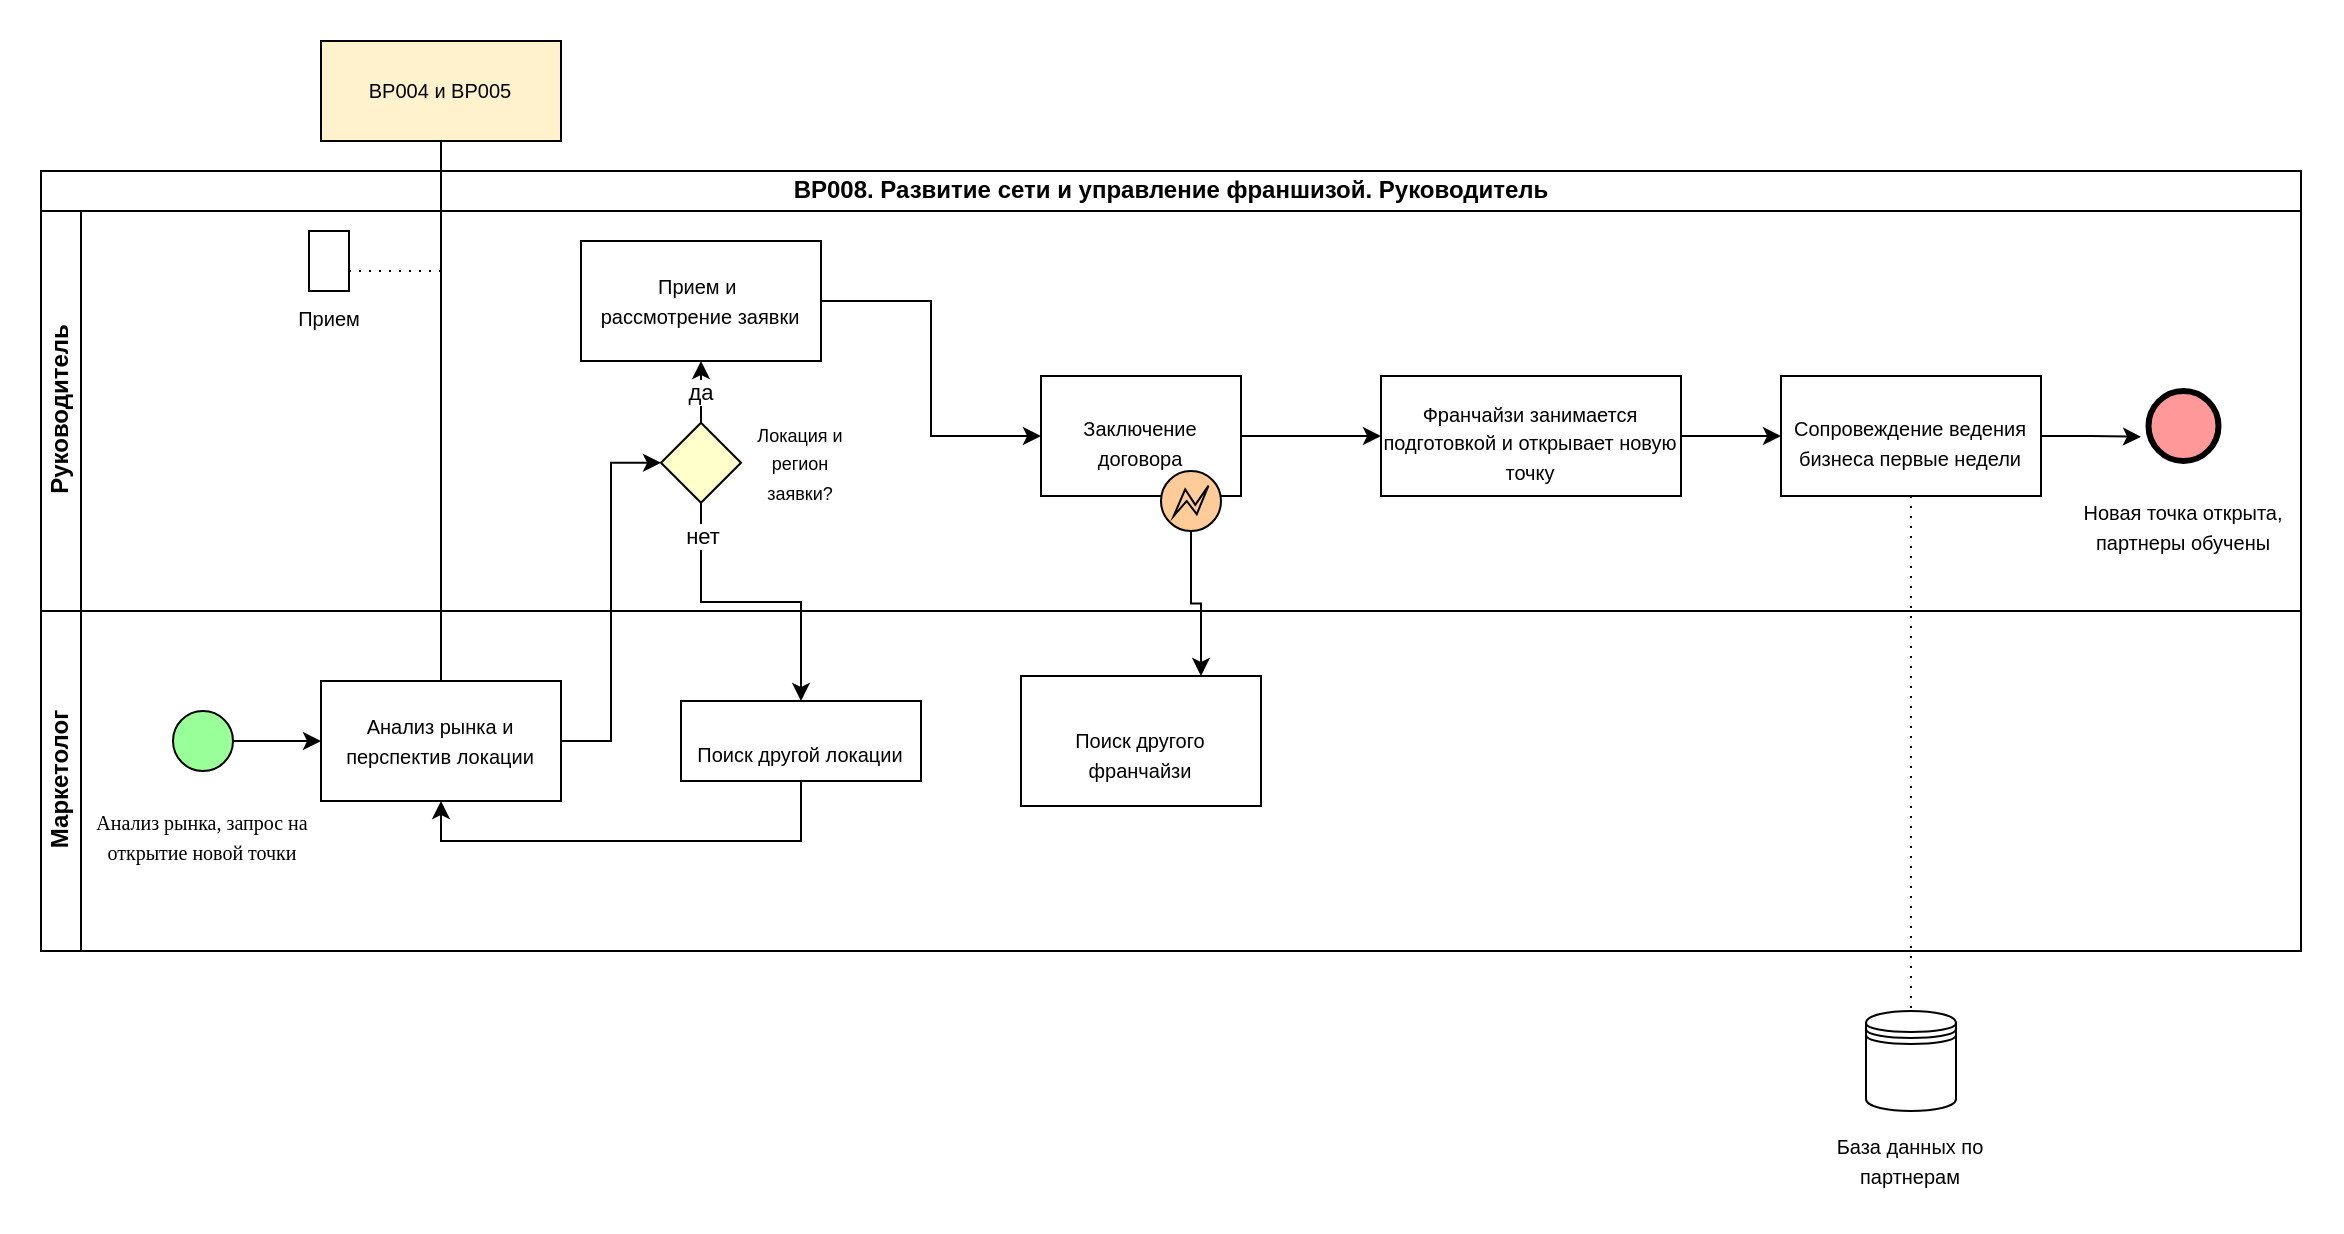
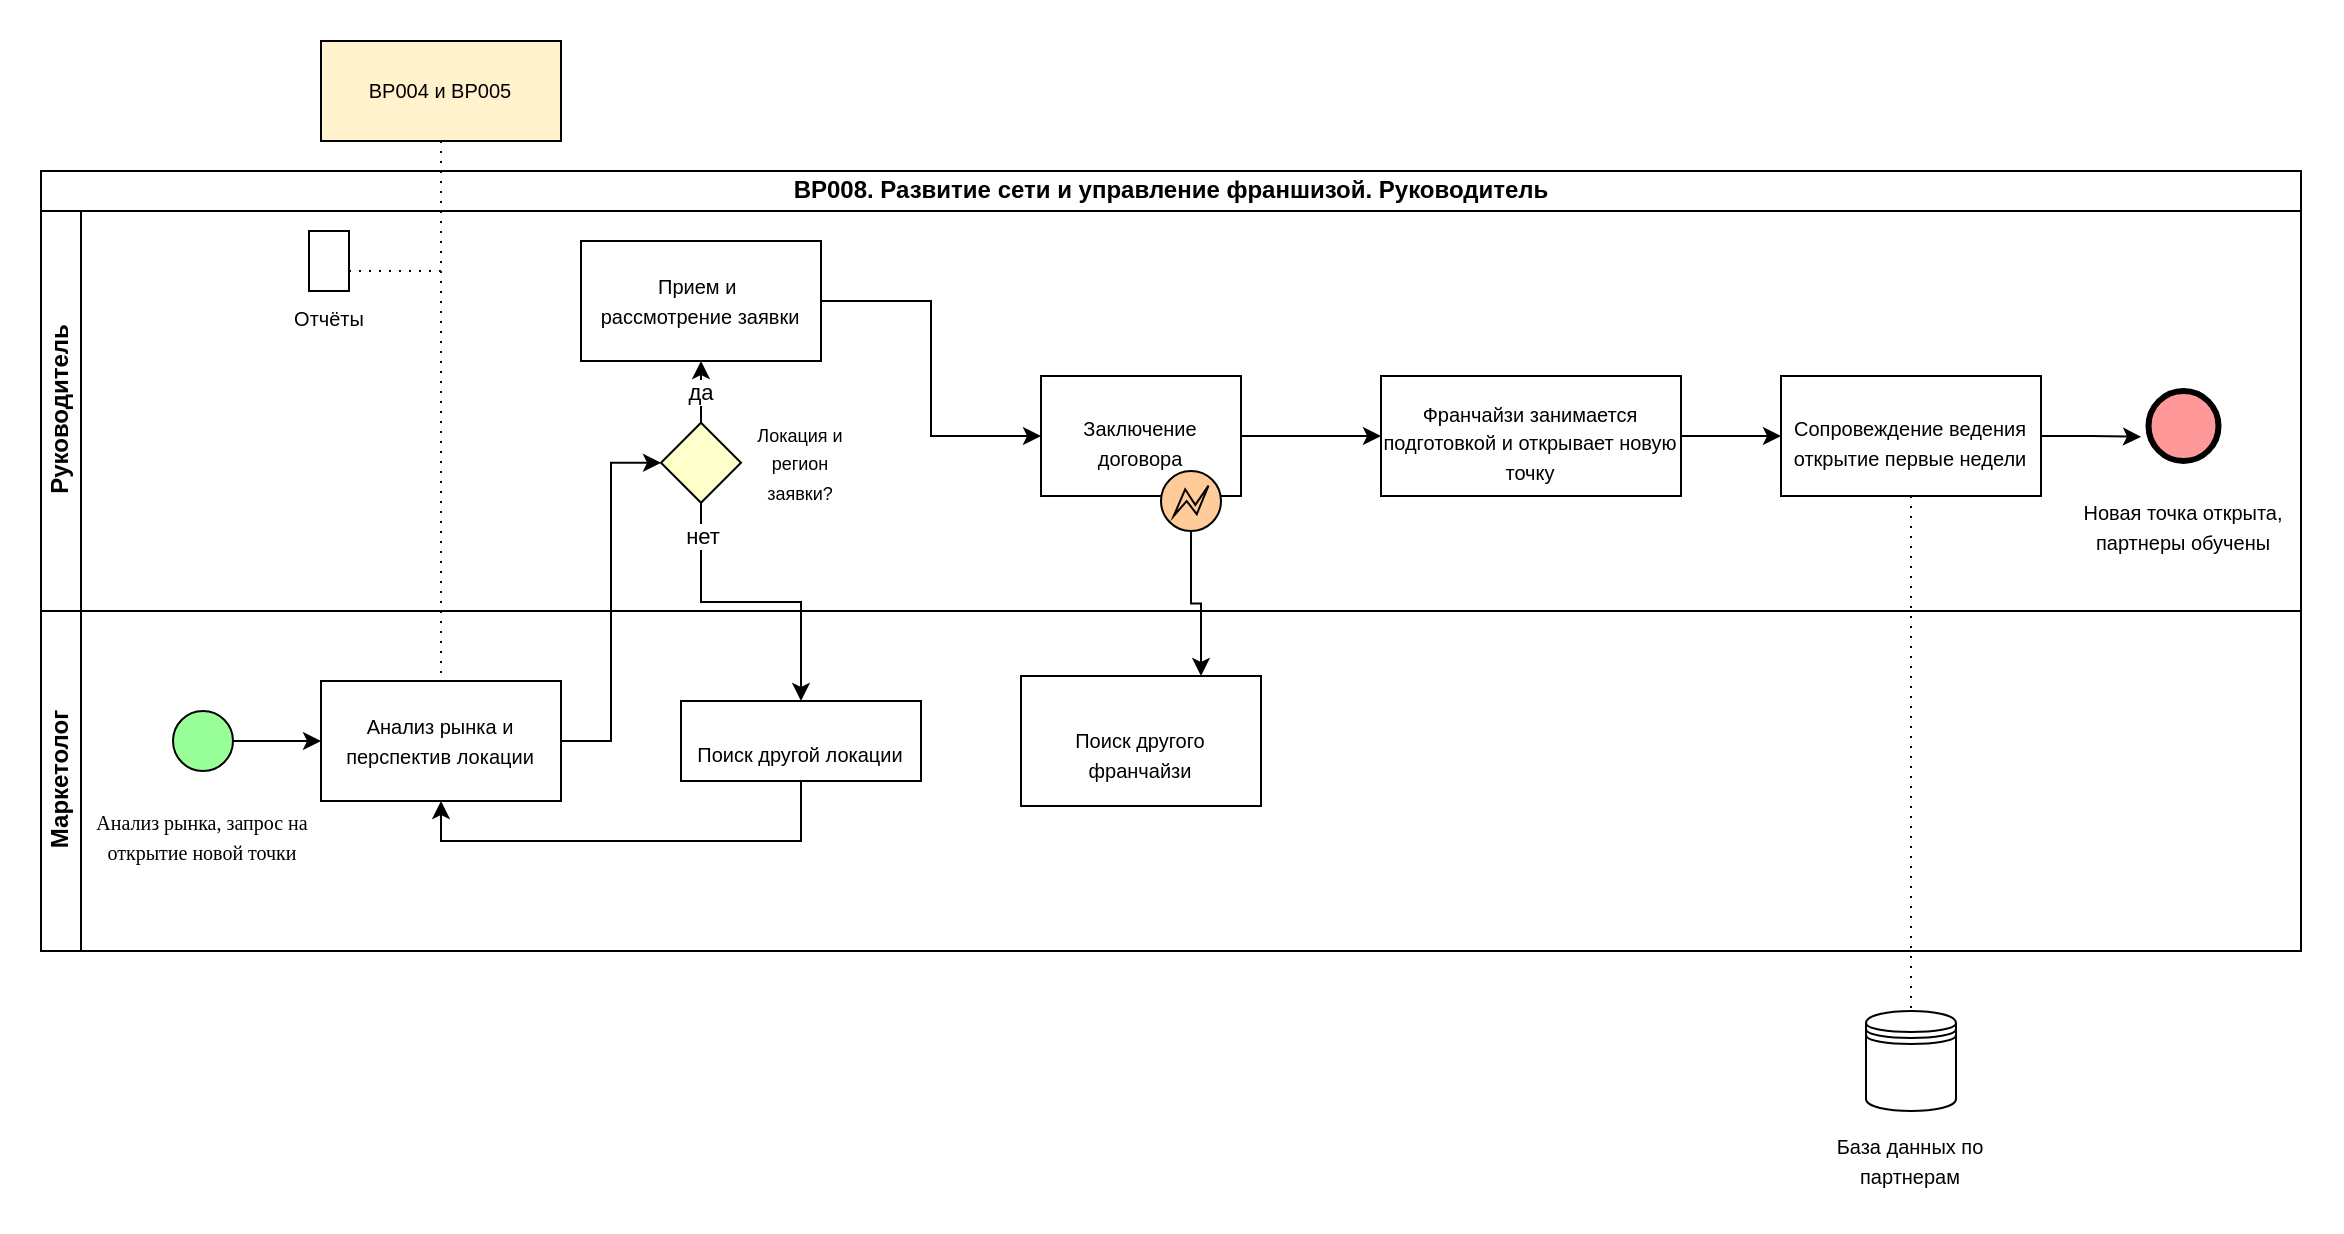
node "Прием": label "Прием" -> "Отчёты"
edge "BP004 и BP005" -- "Анализ рынка и перспектив локации": style solid -> dashed
node "Сопровеждение ведения бизнеса первые недели": label "Сопровеждение ведения бизнеса первые недели" -> "Сопровеждение ведения открытие первые недели"
